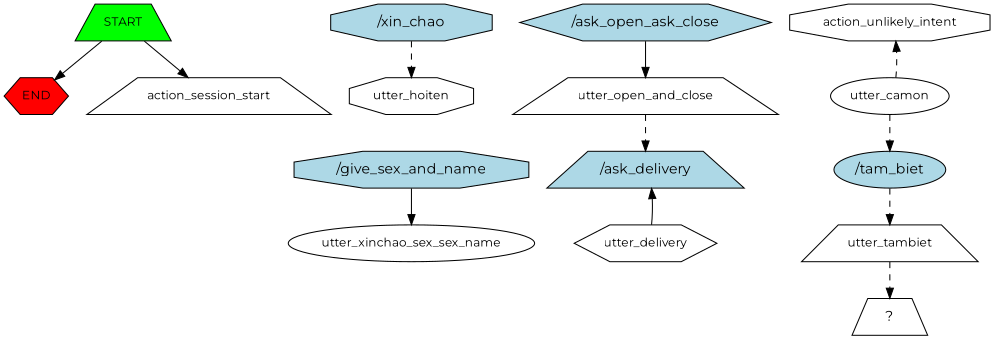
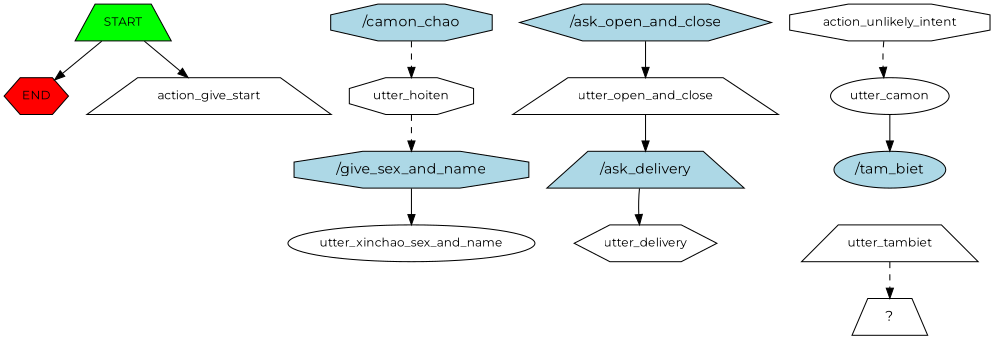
node "/xin_chao": label "/xin_chao" -> "/camon_chao"
node "/ask_open_ask_close": label "/ask_open_ask_close" -> "/ask_open_and_close"
edge "utter_camon" -> "action_unlikely_intent": reversed
node "action_session_start": label "action_session_start" -> "action_give_start"
edge "utter_hoiten" -> "/give_sex_and_name": added
edge "utter_open_and_close" -> "/ask_delivery": style dashed -> solid
edge "utter_camon" -> "/tam_biet": style dashed -> solid
edge "/tam_biet" -> "utter_tambiet": removed
edge "utter_delivery" -> "/ask_delivery": reversed
node "utter_xinchao_sex_sex_name": label "utter_xinchao_sex_sex_name" -> "utter_xinchao_sex_and_name"
